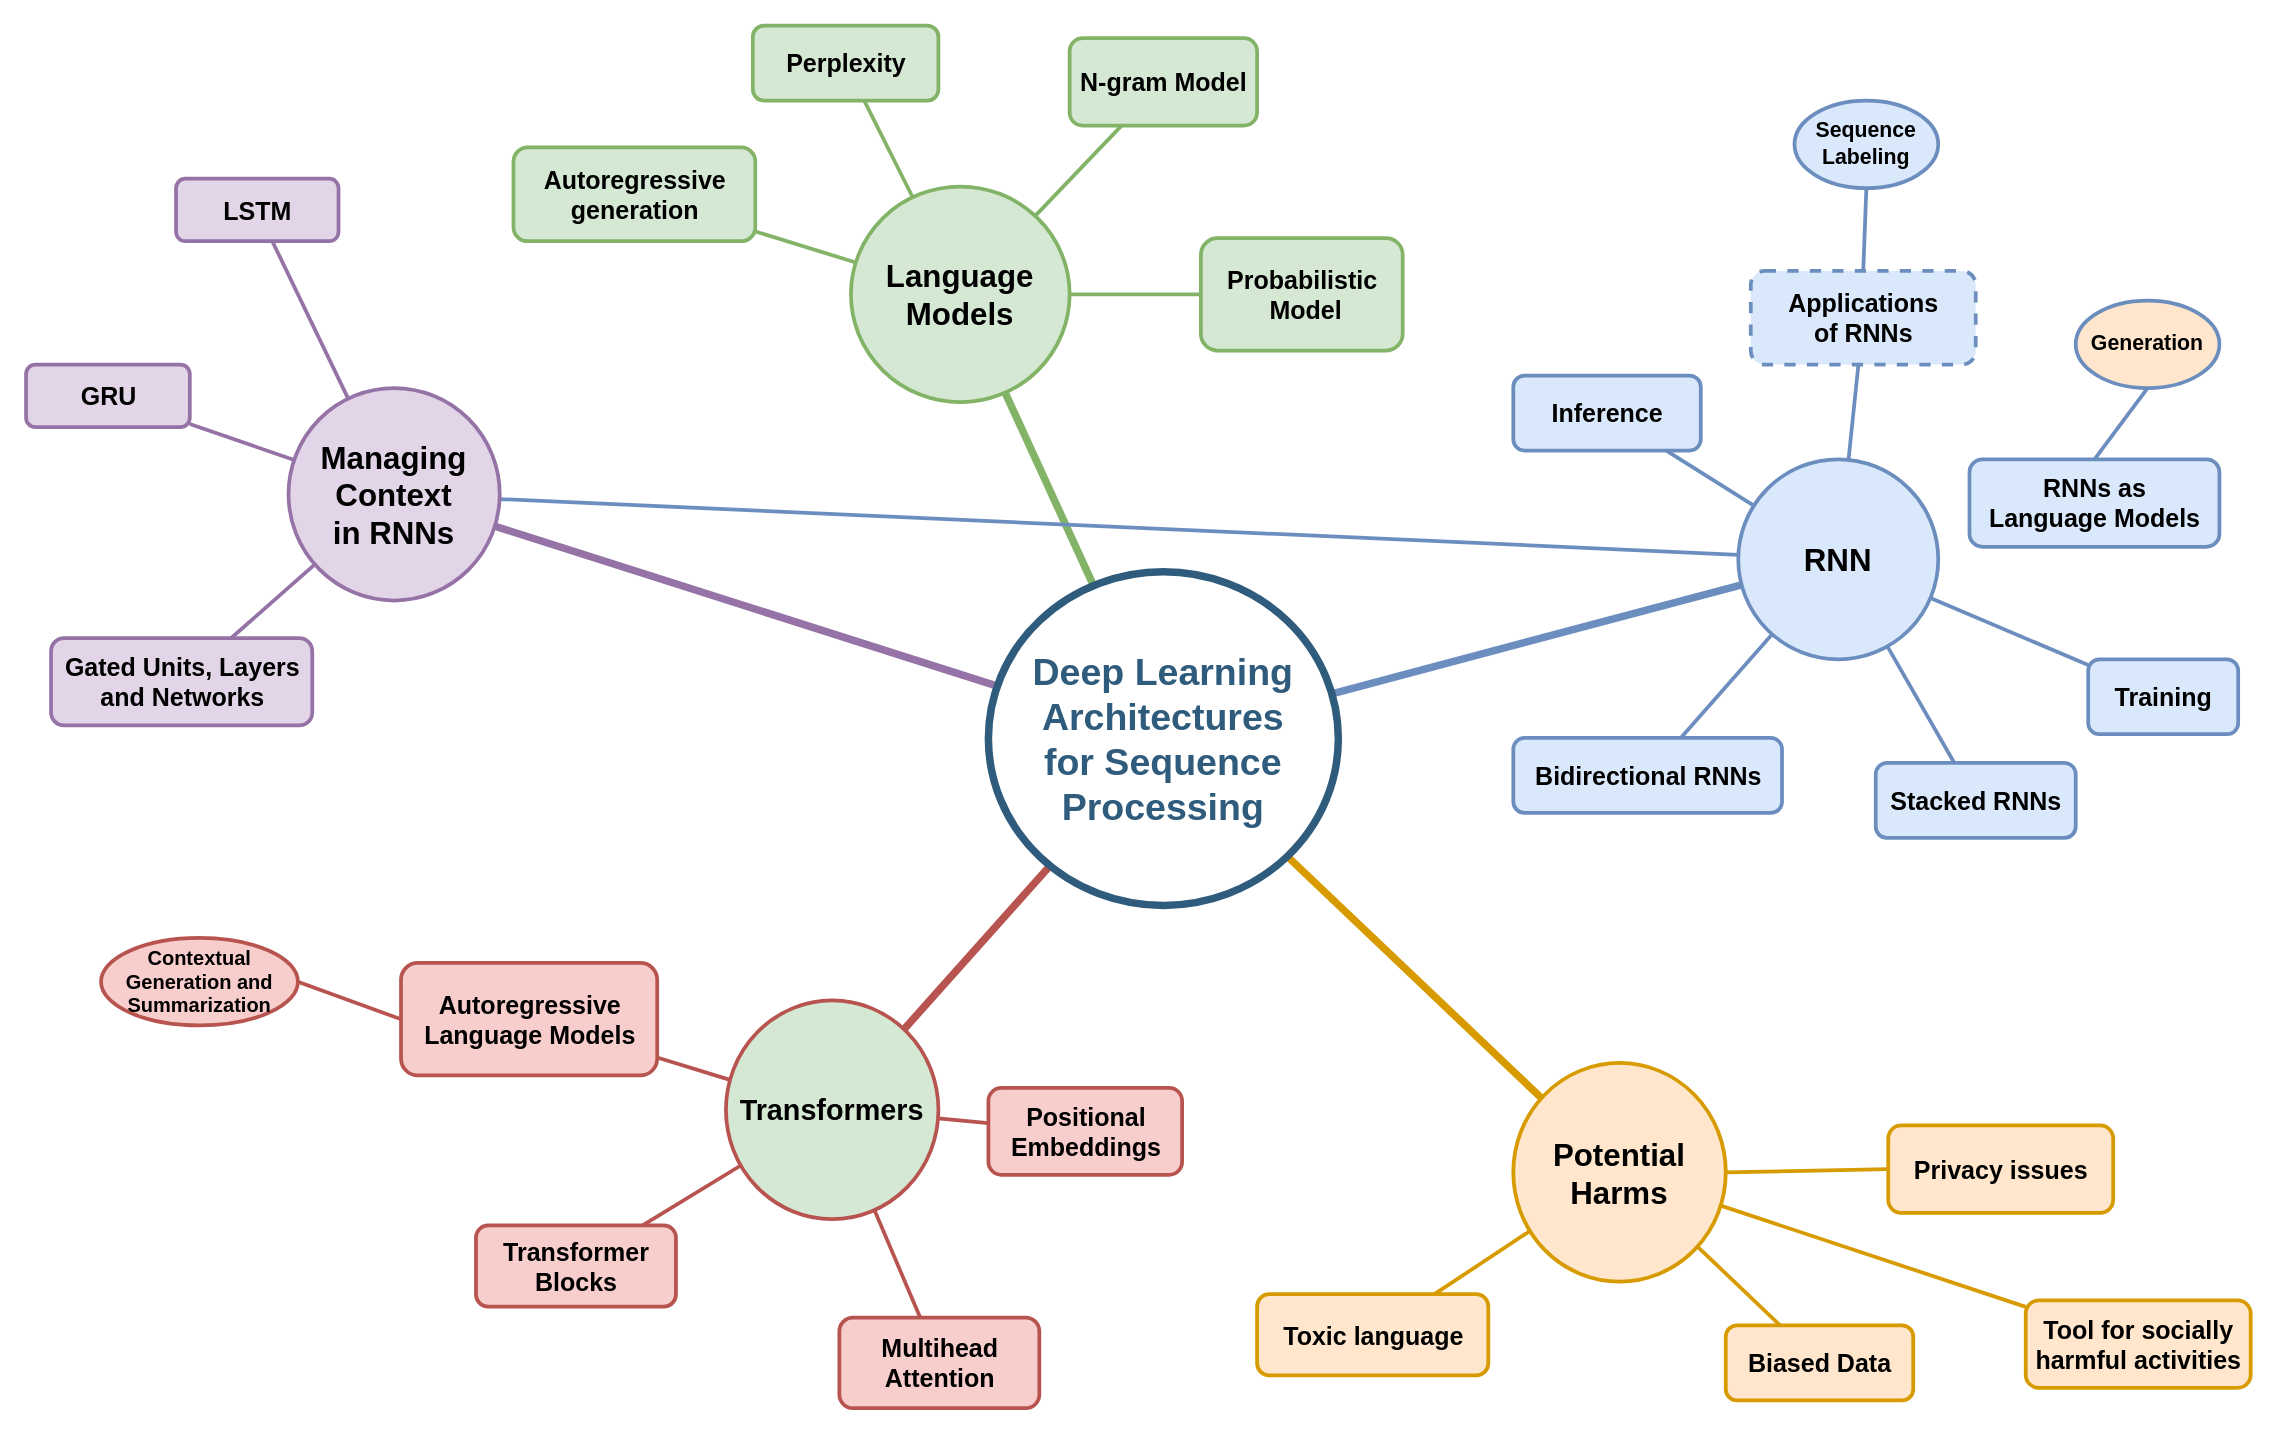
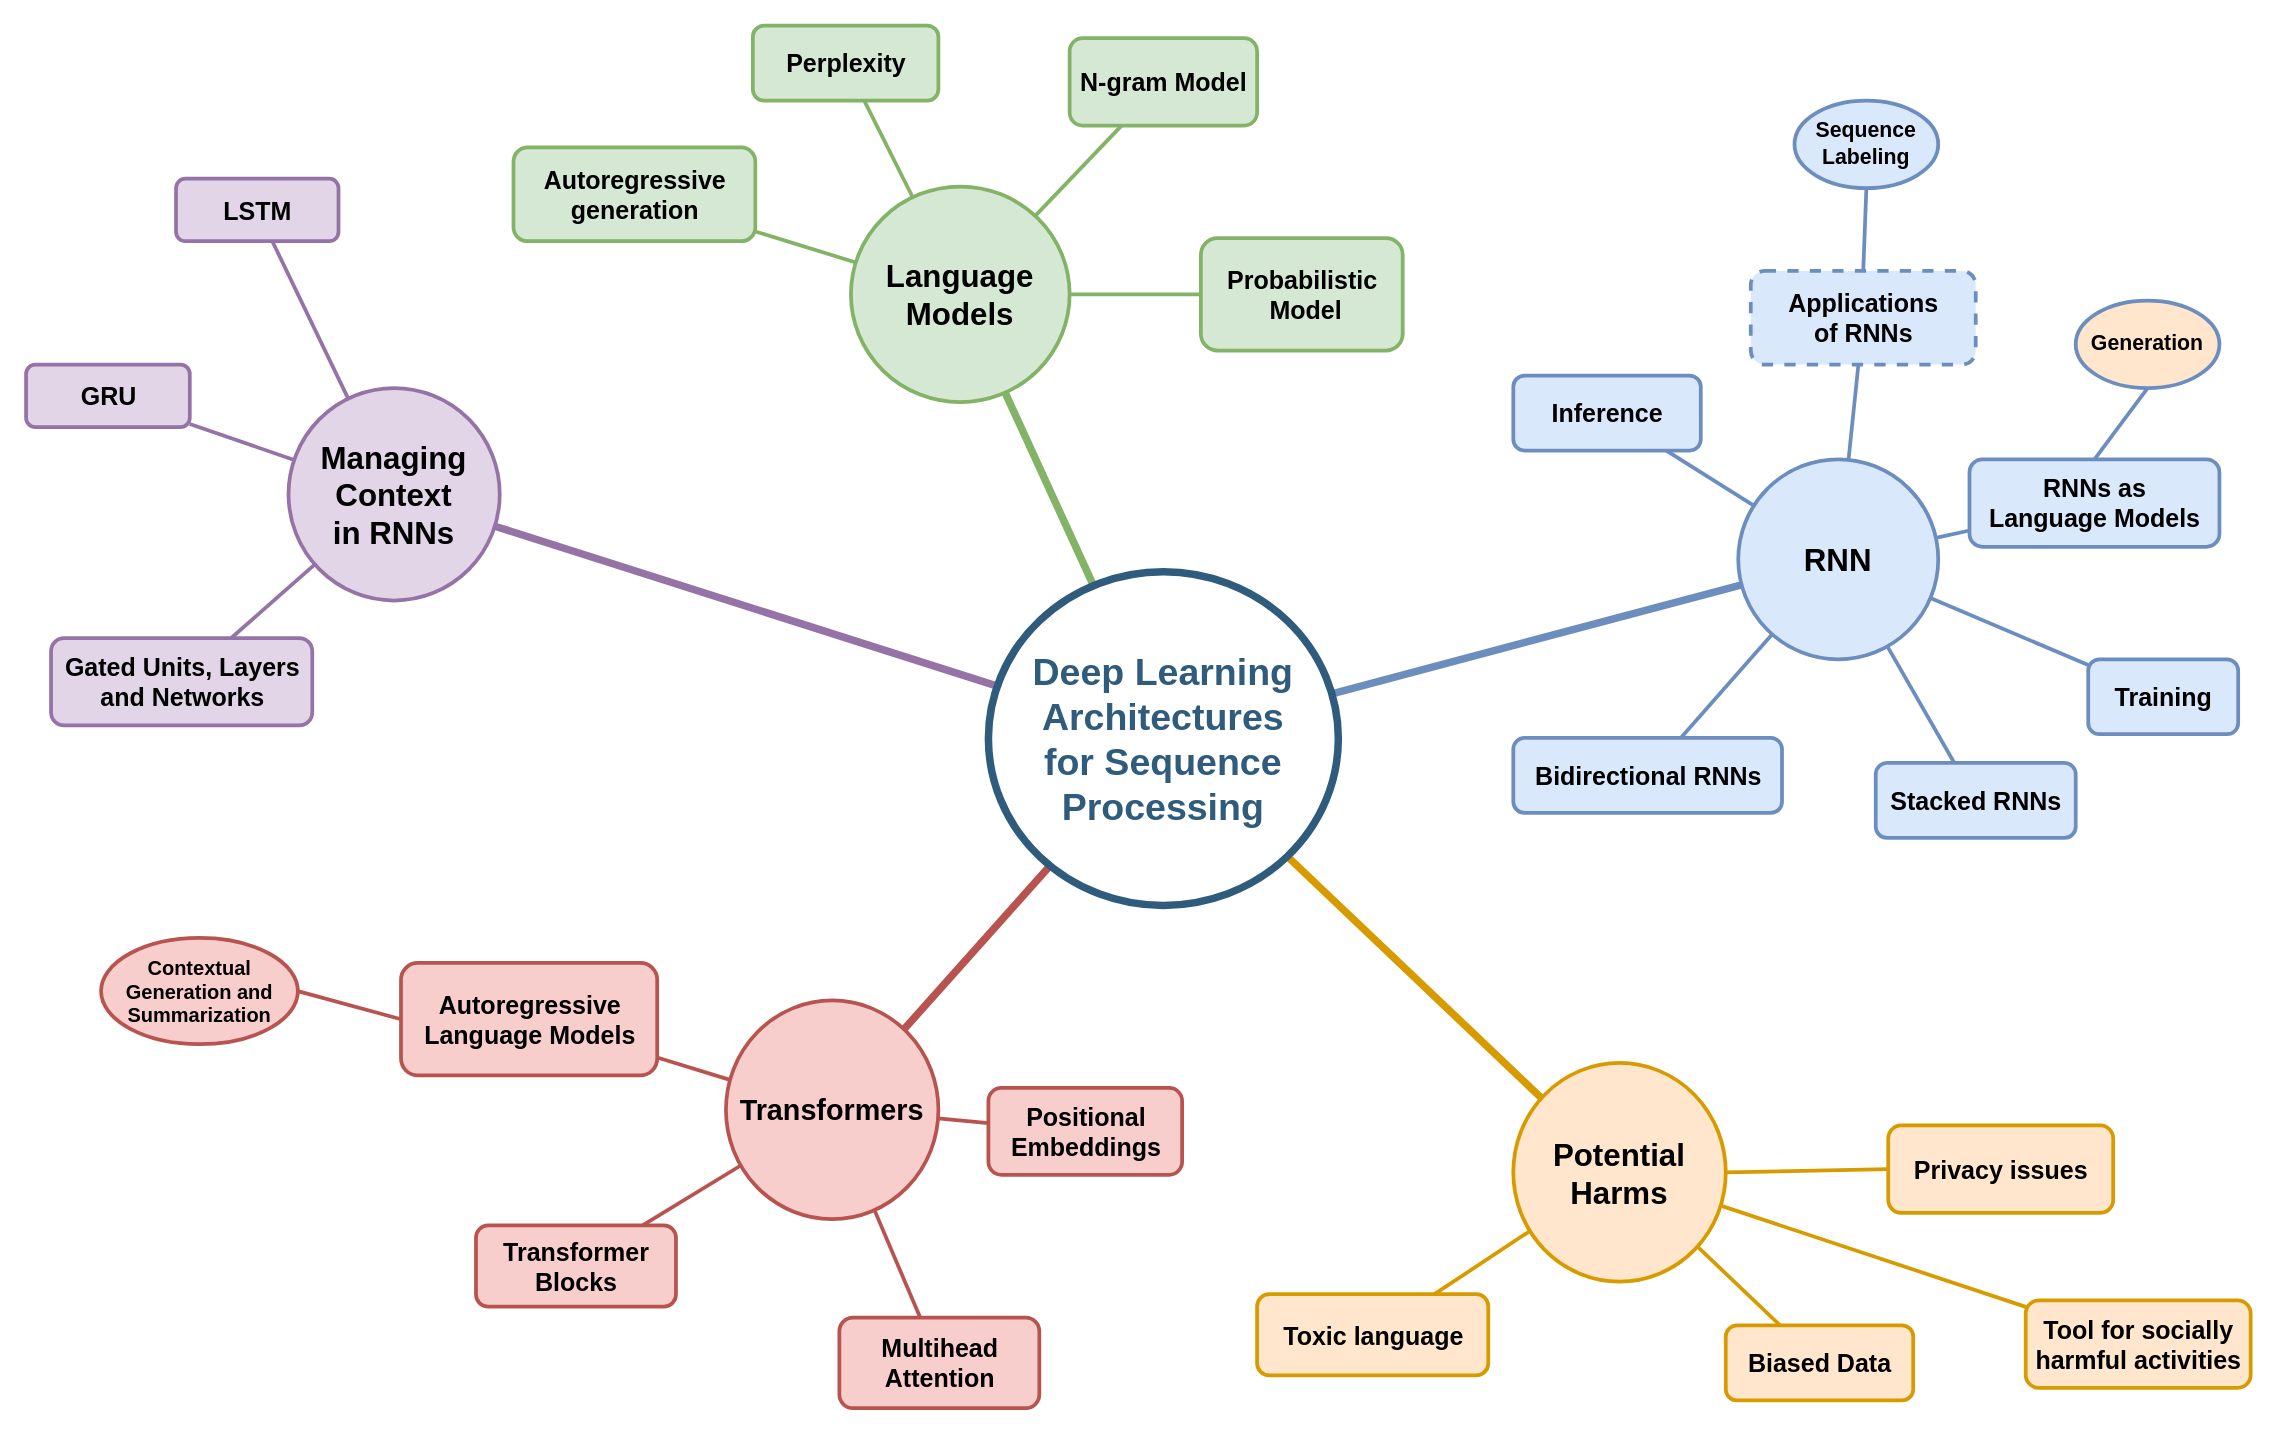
edge "Managing Context in RNNs" -- "RNN": now "RNNs as Language Models" -- "RNN"
node "Contextual Generation and Summarization": size 197x88 -> 197x106
node "Transformers": fillcolor #d5e8d4 -> #f8cecc
